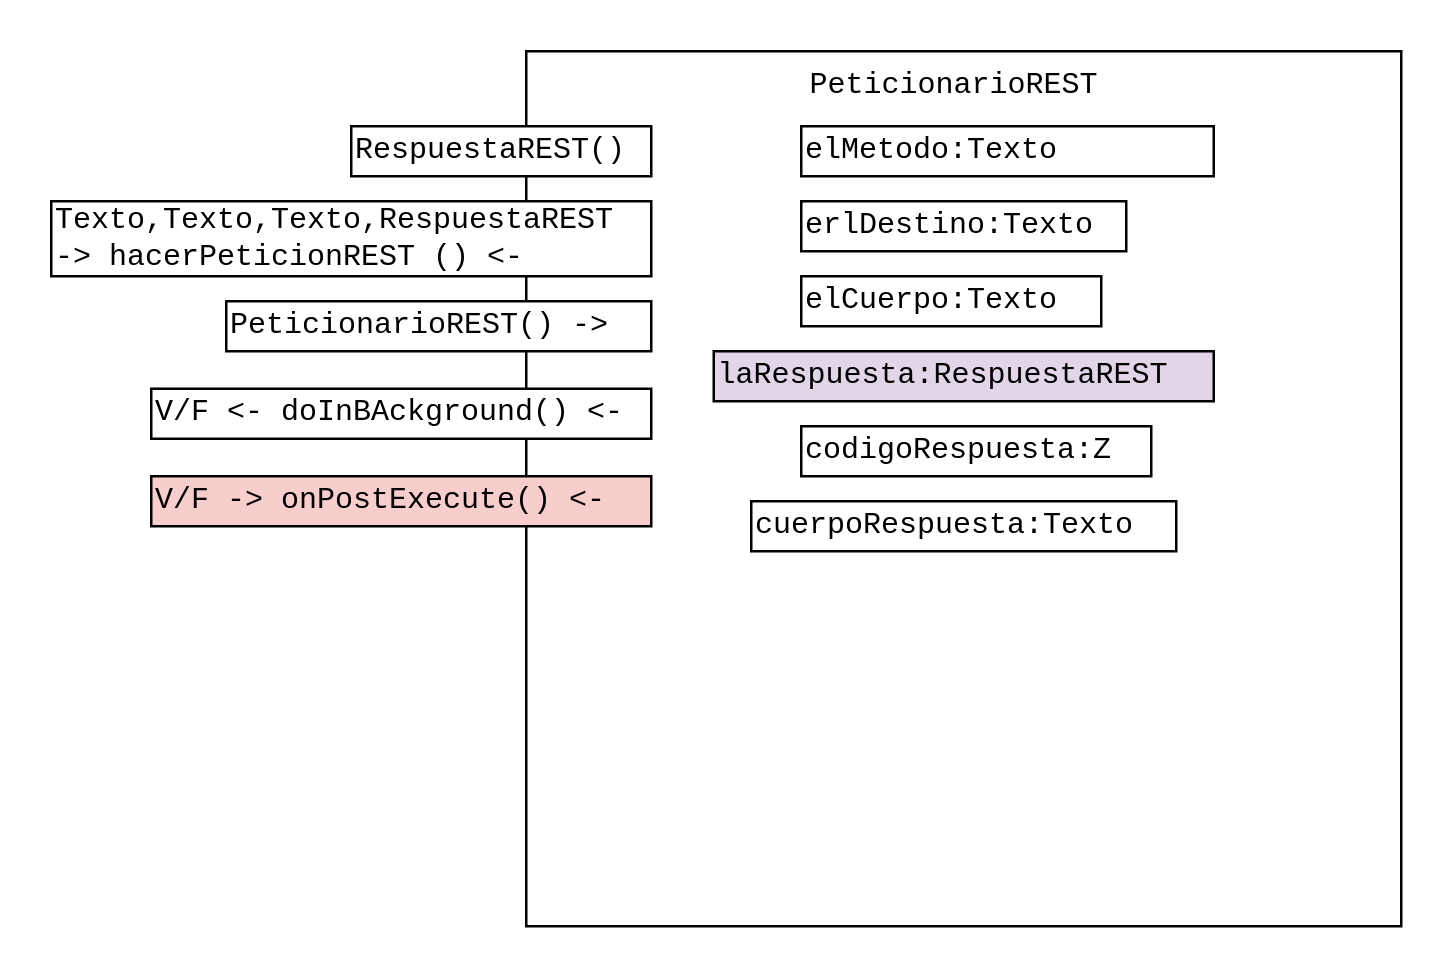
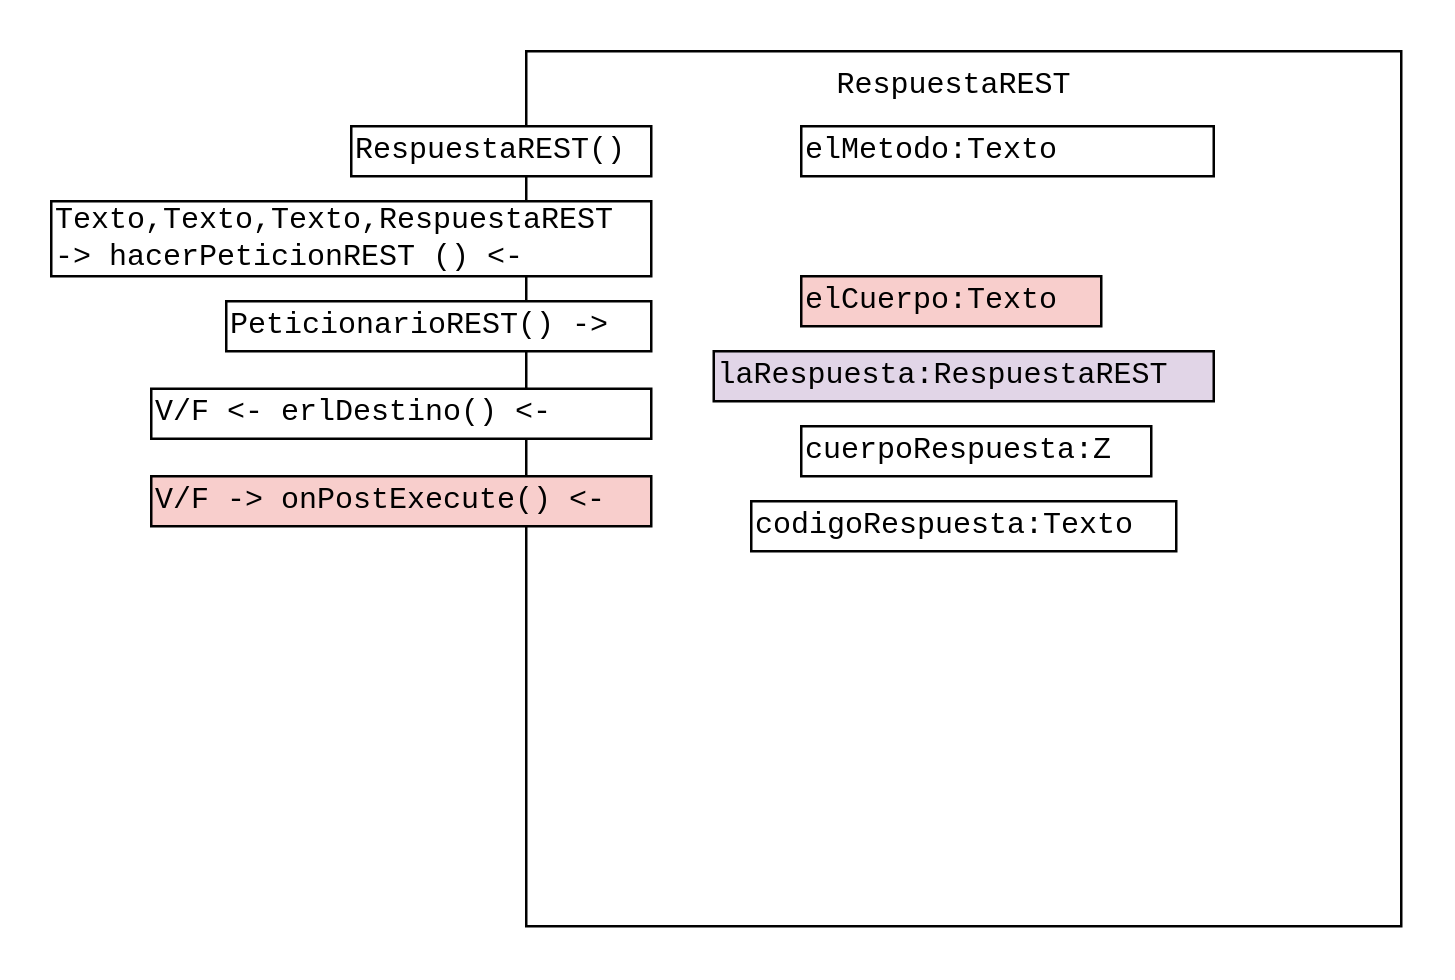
node "PeticionarioREST": label "PeticionarioREST" -> "RespuestaREST"
node "erlDestino:Texto": removed
node "elCuerpo:Texto": fillcolor #ffffff -> #f8cecc
node "V/F <- doInBAckground() <-": label "V/F <- doInBAckground() <-" -> "V/F <- erlDestino() <-"
node "codigoRespuesta:Z": label "codigoRespuesta:Z" -> "cuerpoRespuesta:Z"
node "cuerpoRespuesta:Texto": label "cuerpoRespuesta:Texto" -> "codigoRespuesta:Texto"
